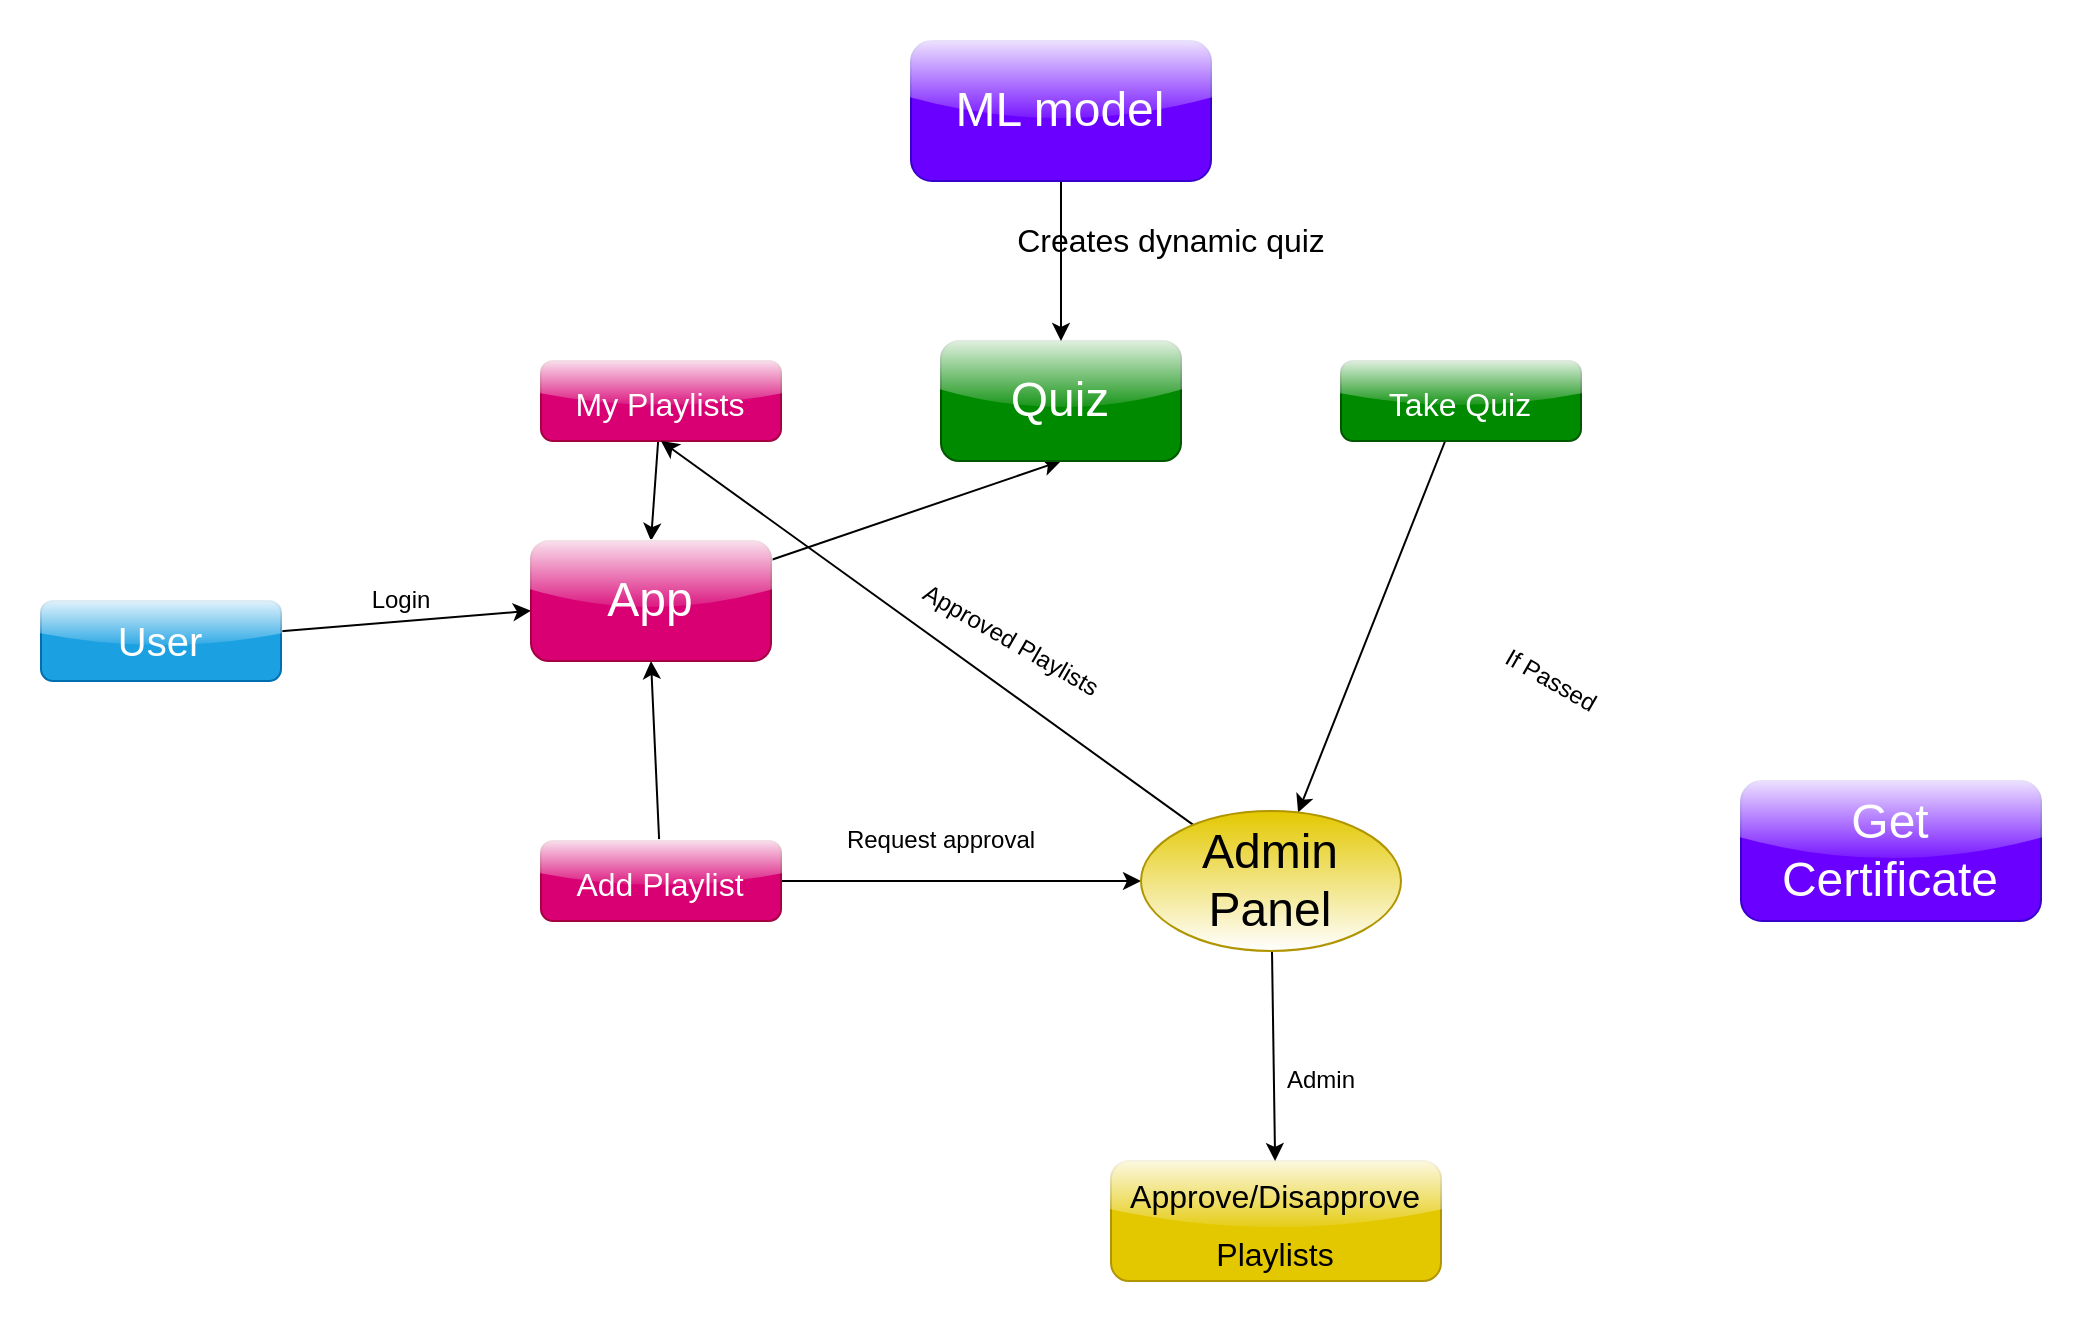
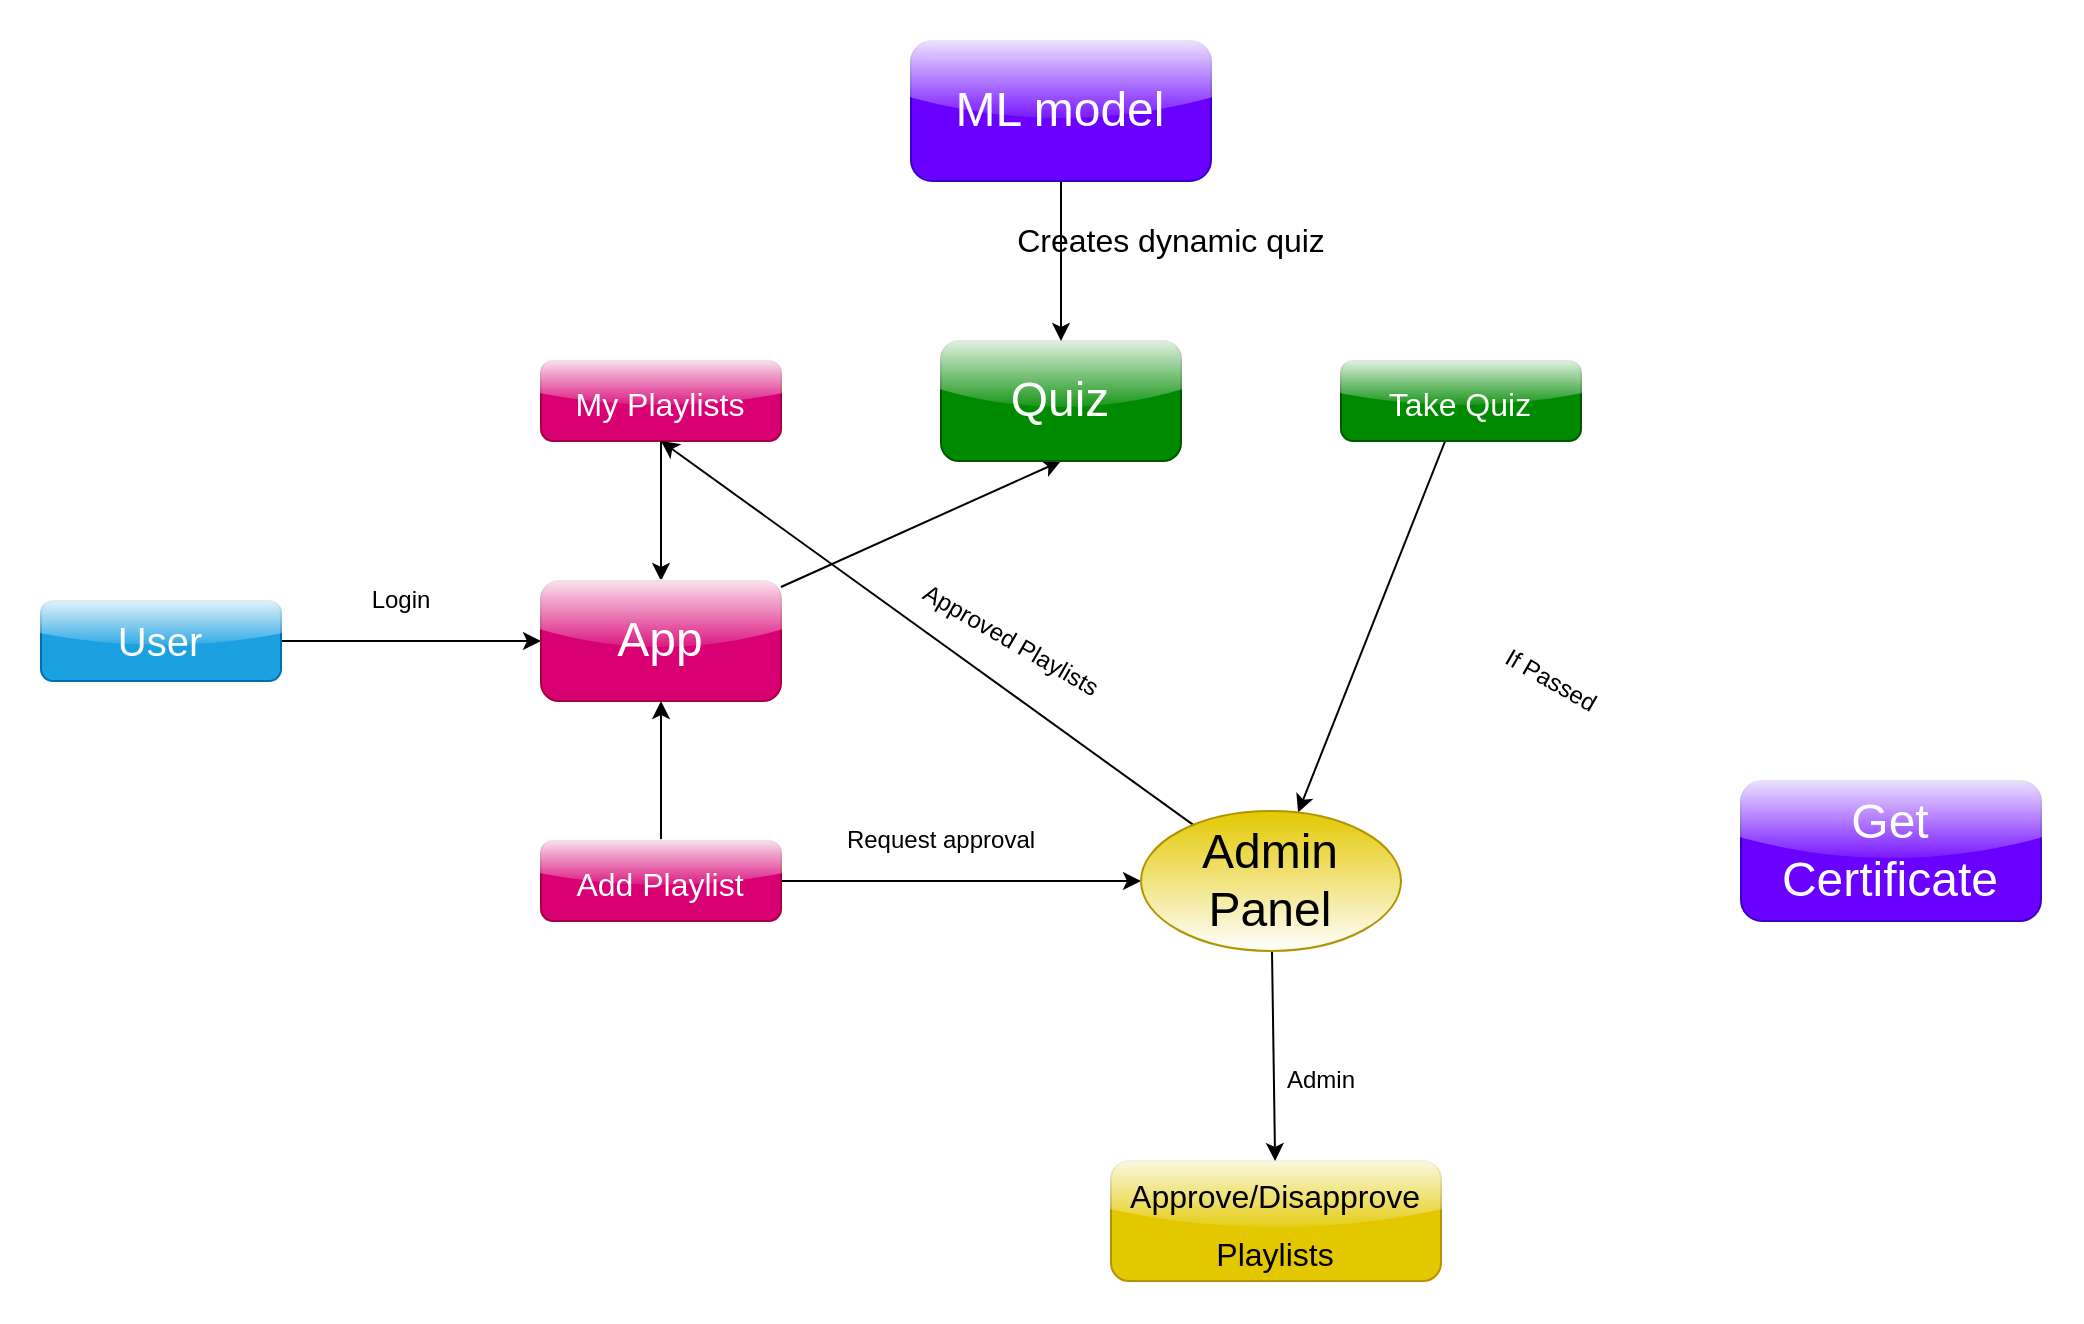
node "App": moved (651, 601) -> (661, 641)
